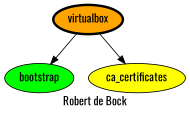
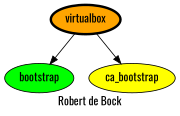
node "ca_certificates": label "ca_certificates" -> "ca_bootstrap"
